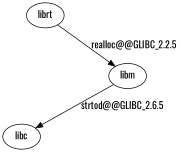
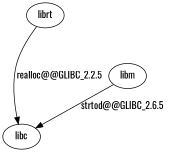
edge "librt" -> "libm": now "librt" -> "libc"
